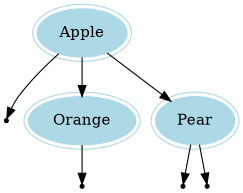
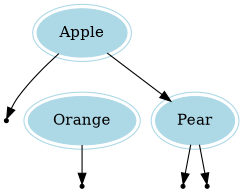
edge "Apple" -> "Orange": removed
